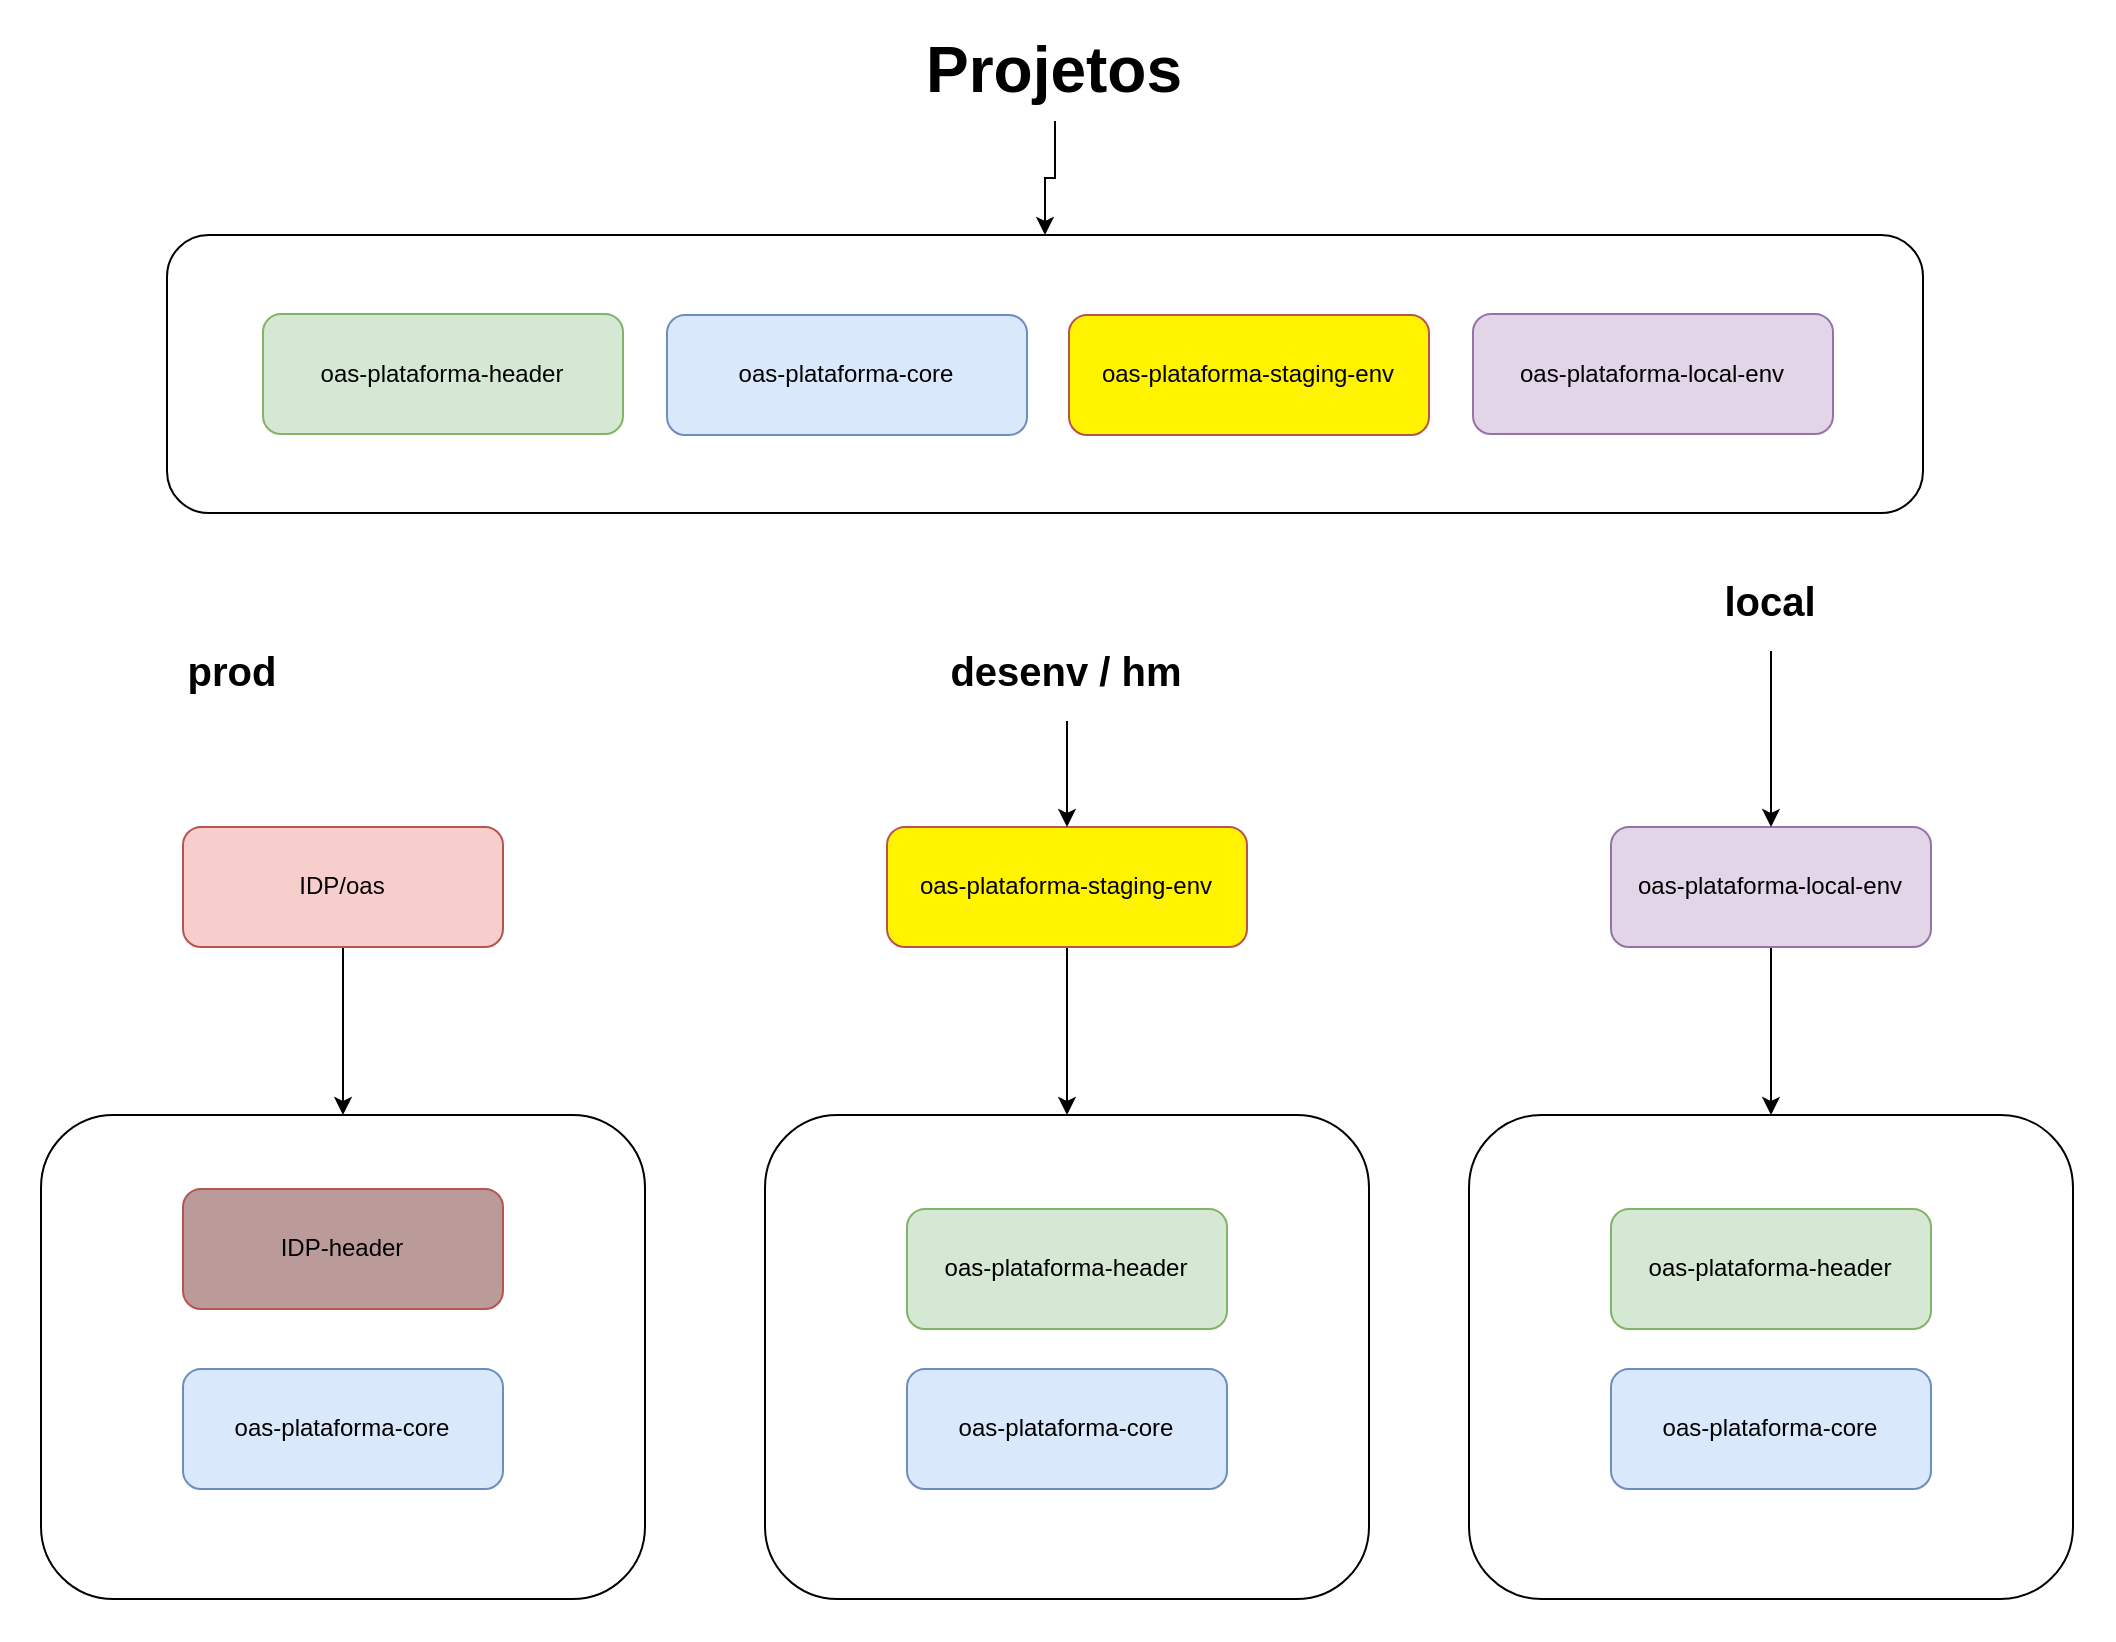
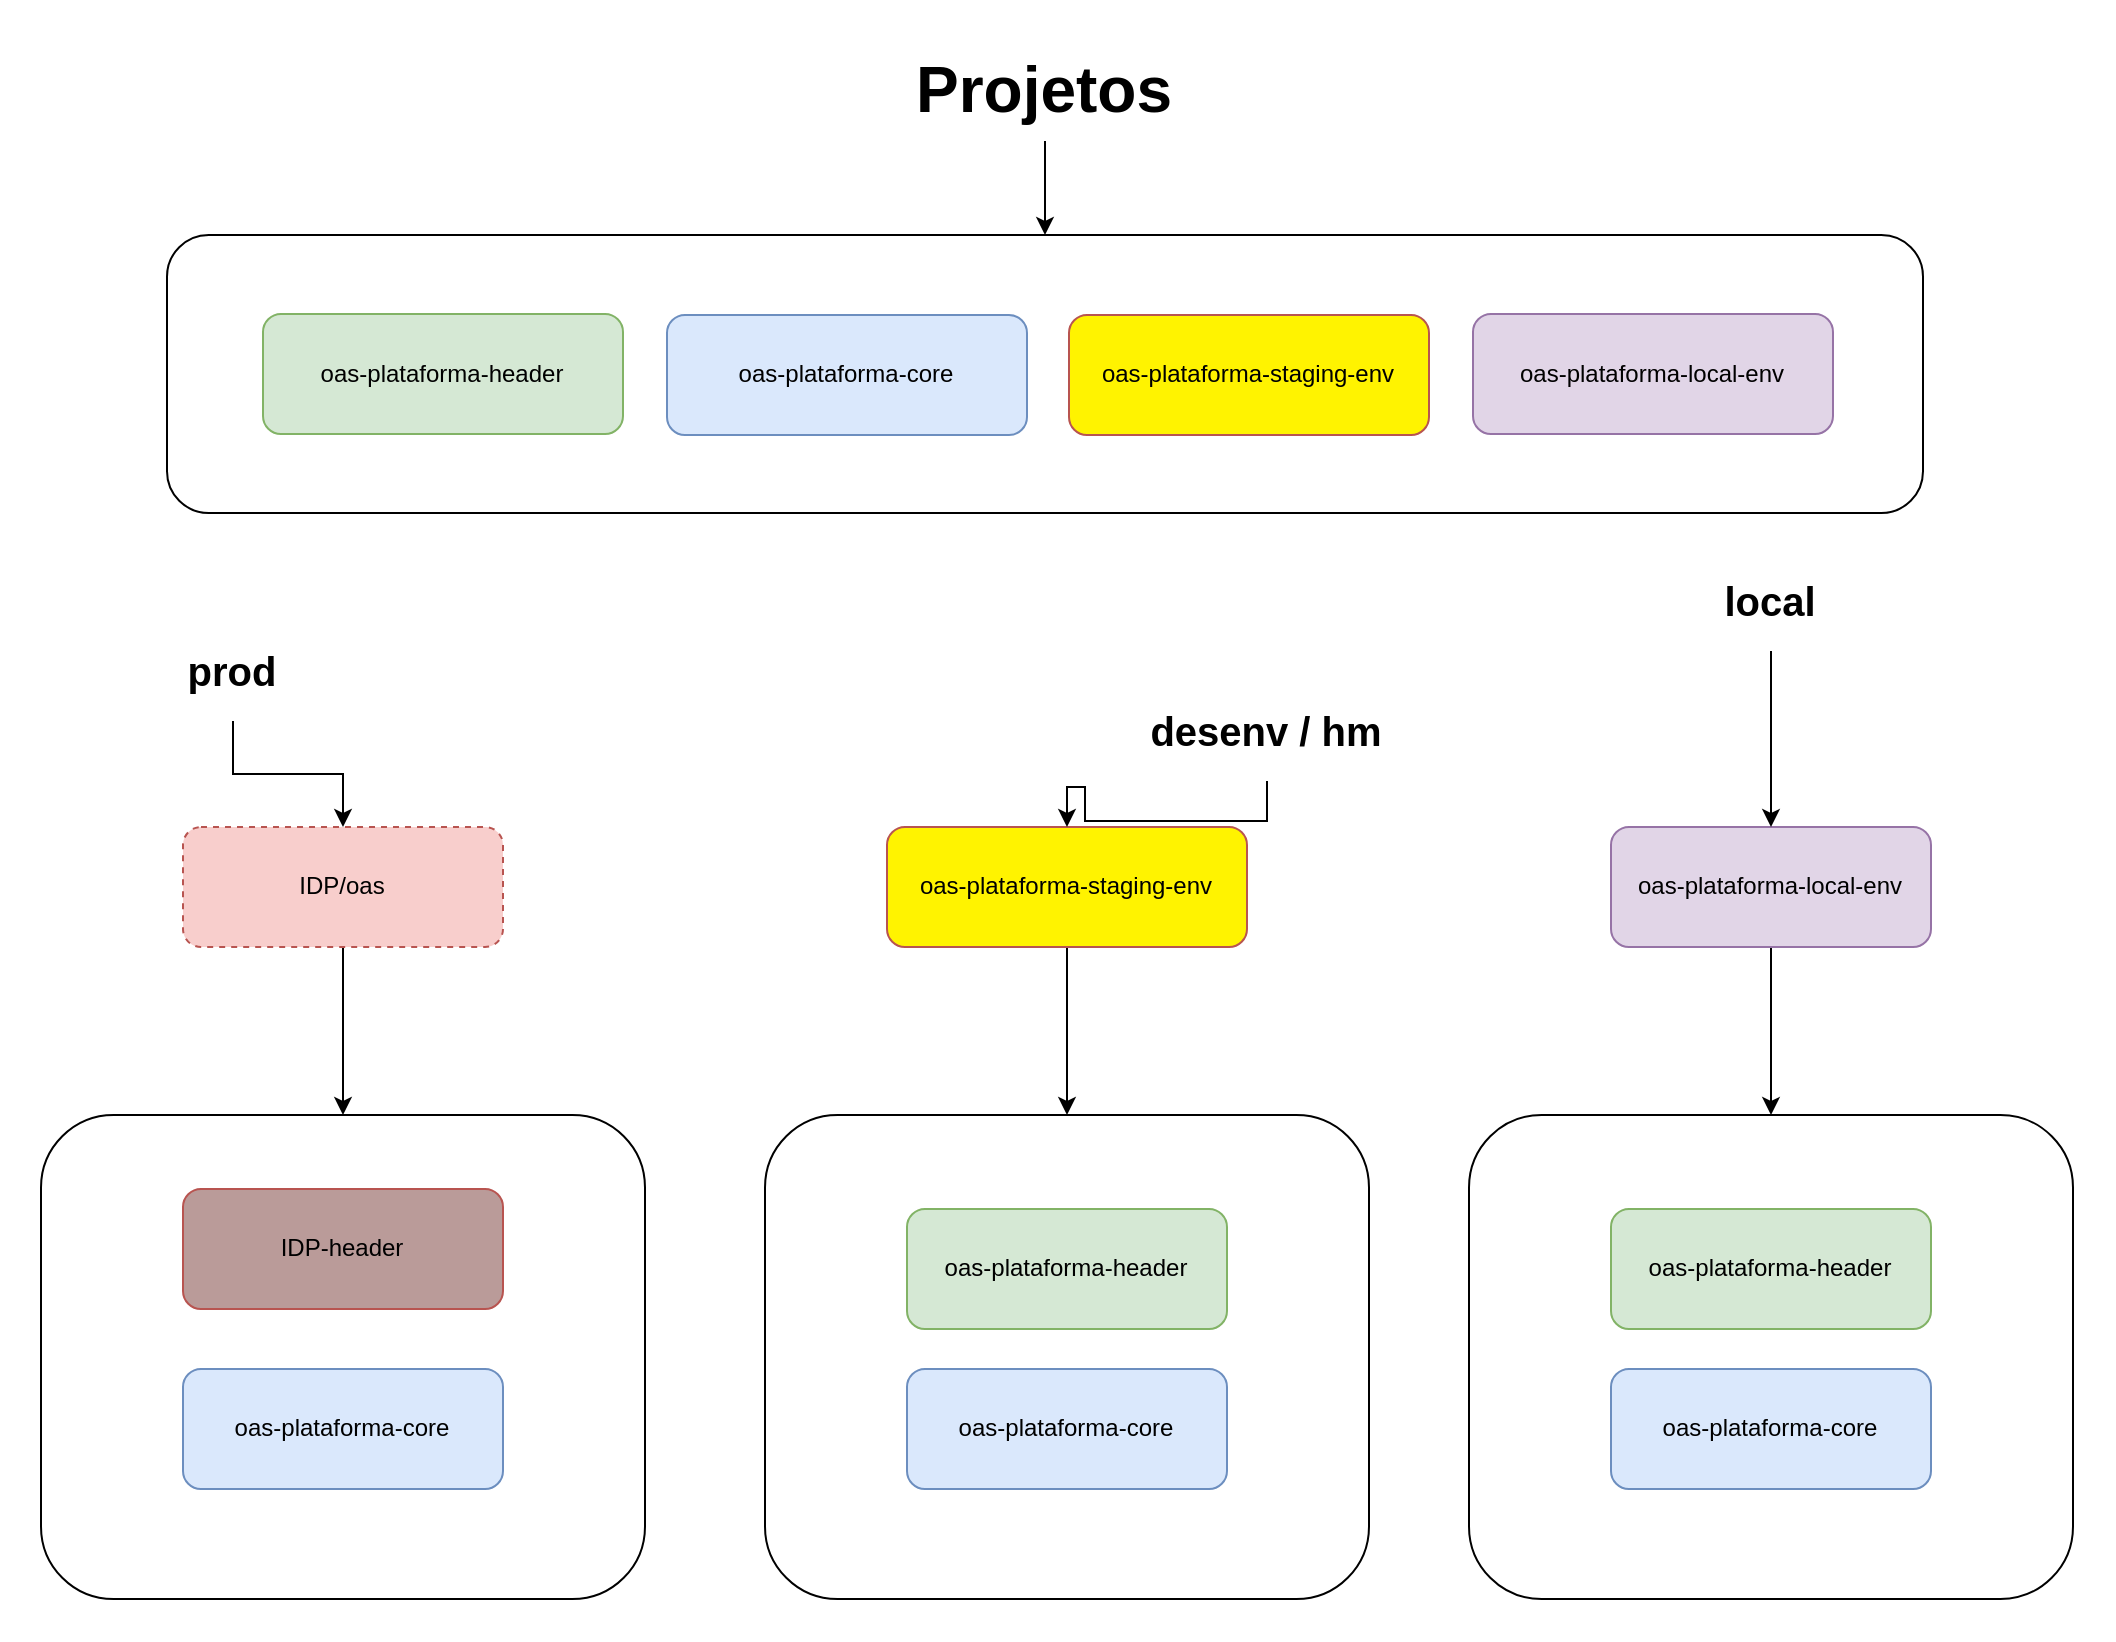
node "Projetos": moved (1055, 71) -> (1045, 91)
node "desenv / hm": moved (1067, 671) -> (1267, 731)
edge "prod" -> "IDP/oas": added
node "IDP/oas": style solid -> dashed
